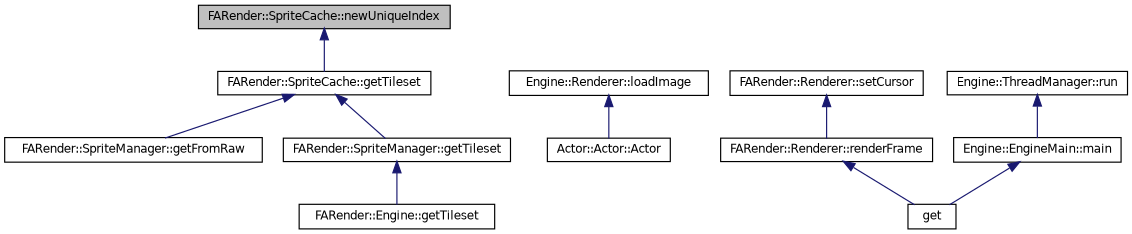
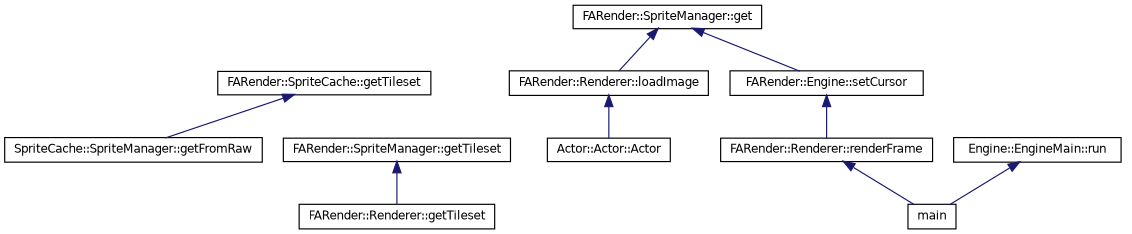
node "FARender::SpriteCache::newUniqueIndex": removed
node "FARender::SpriteManager::get": added
node "Engine::Renderer::loadImage": label "Engine::Renderer::loadImage" -> "FARender::Renderer::loadImage"
node "FARender::Renderer::setCursor": label "FARender::Renderer::setCursor" -> "FARender::Engine::setCursor"
node "Engine::ThreadManager::run": removed
edge "FARender::SpriteManager::getTileset" -> "FARender::SpriteCache::getTileset": removed
node "FARender::SpriteManager::getFromRaw": label "FARender::SpriteManager::getFromRaw" -> "SpriteCache::SpriteManager::getFromRaw"
node "Engine::EngineMain::main": label "Engine::EngineMain::main" -> "Engine::EngineMain::run"
node "FARender::Engine::getTileset": label "FARender::Engine::getTileset" -> "FARender::Renderer::getTileset"
node "get": label "get" -> "main"
